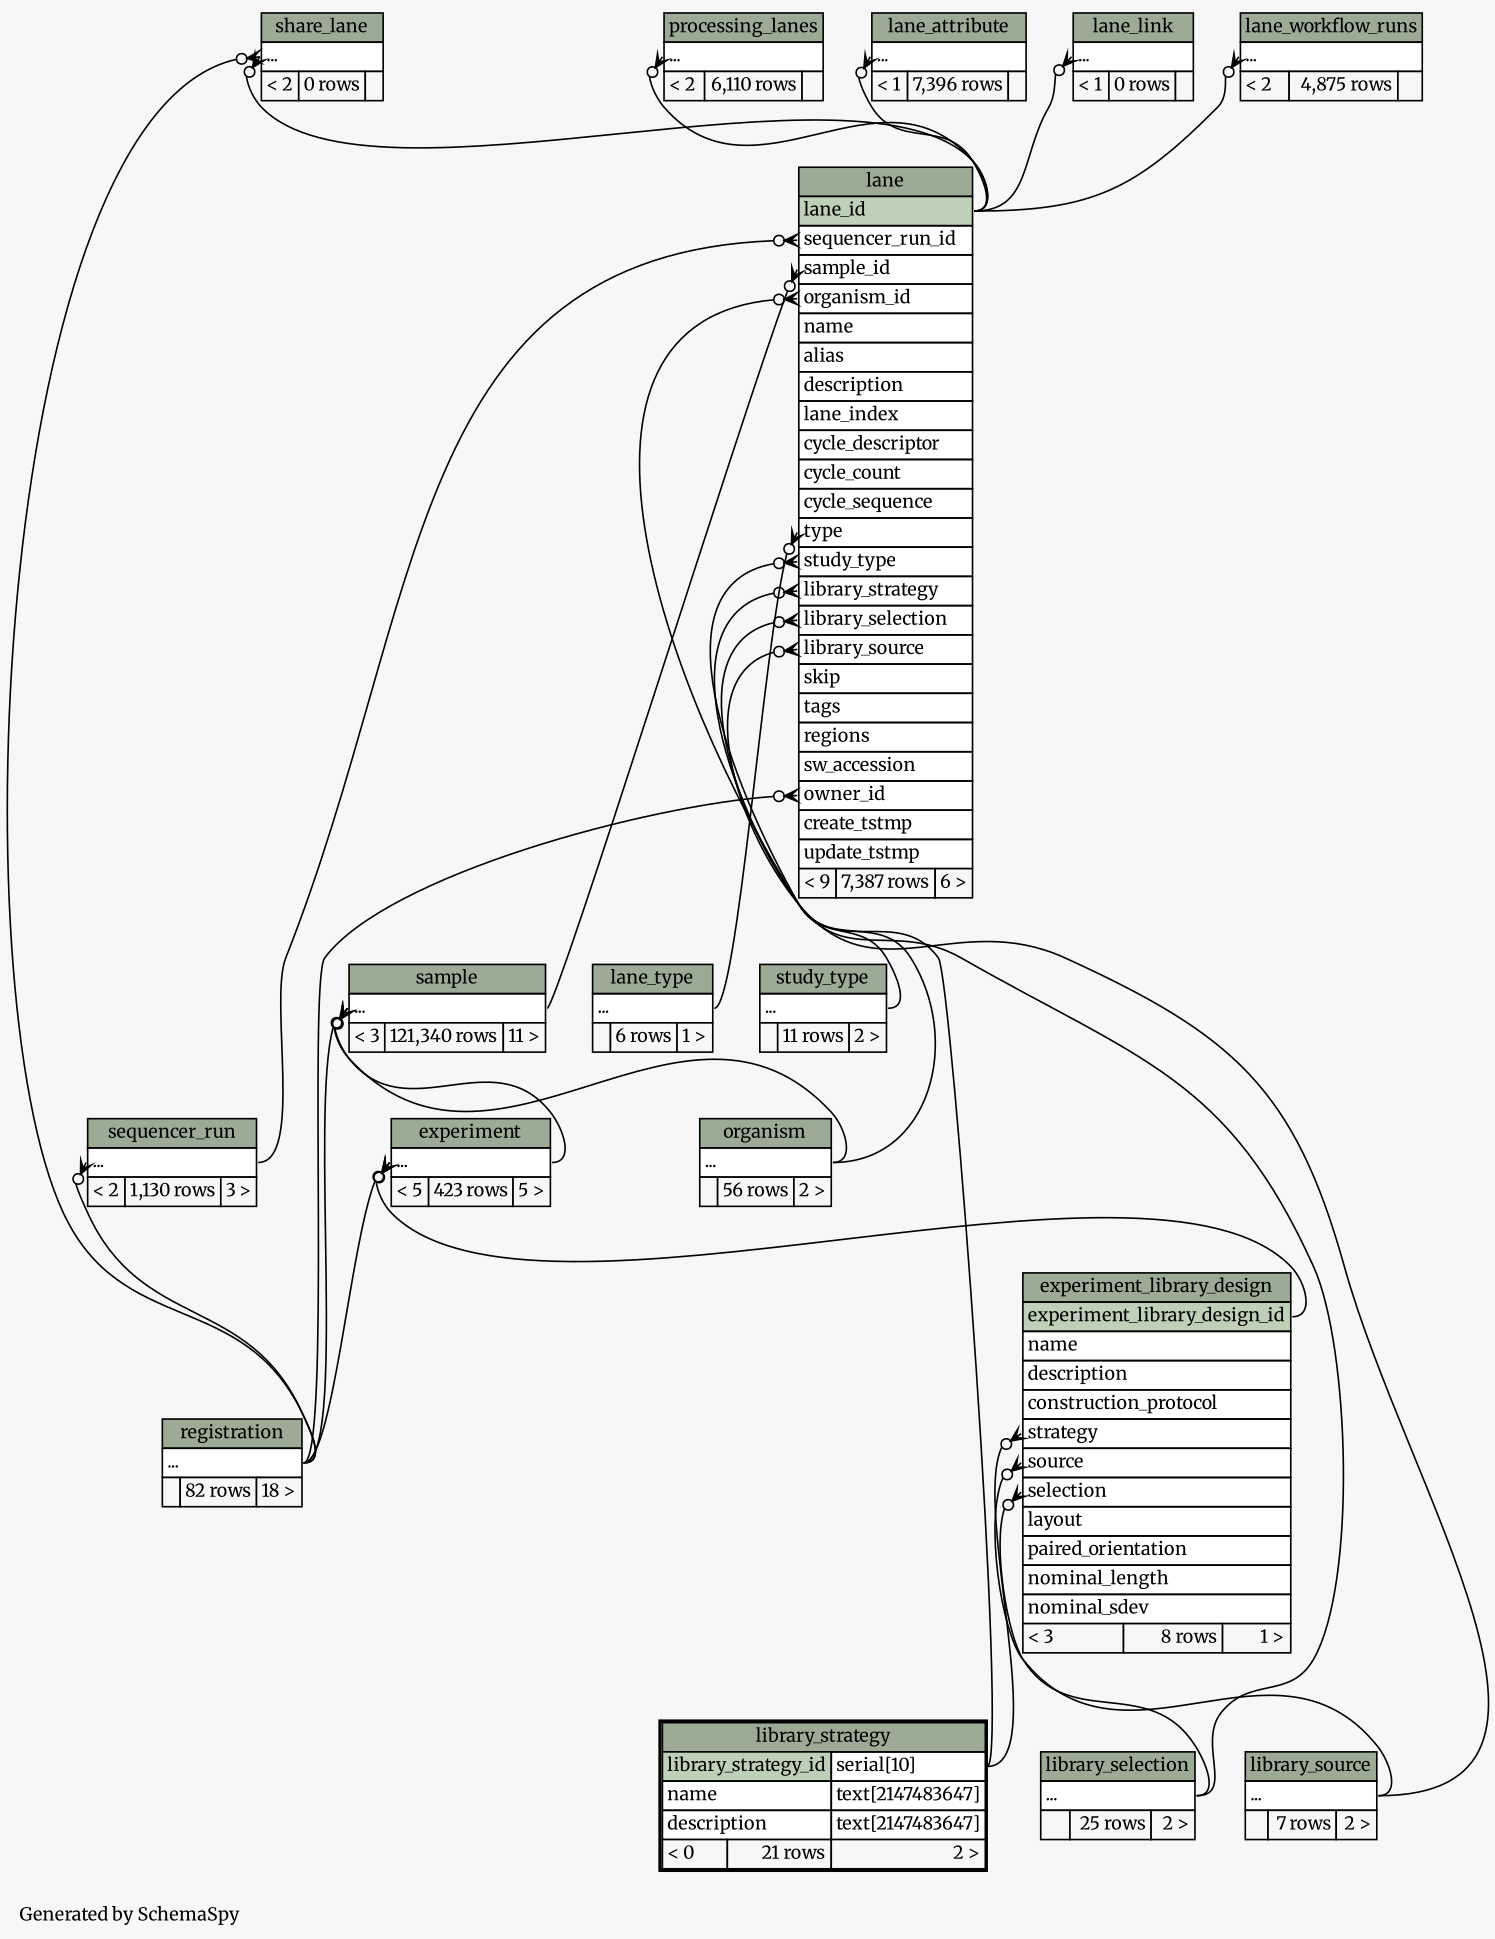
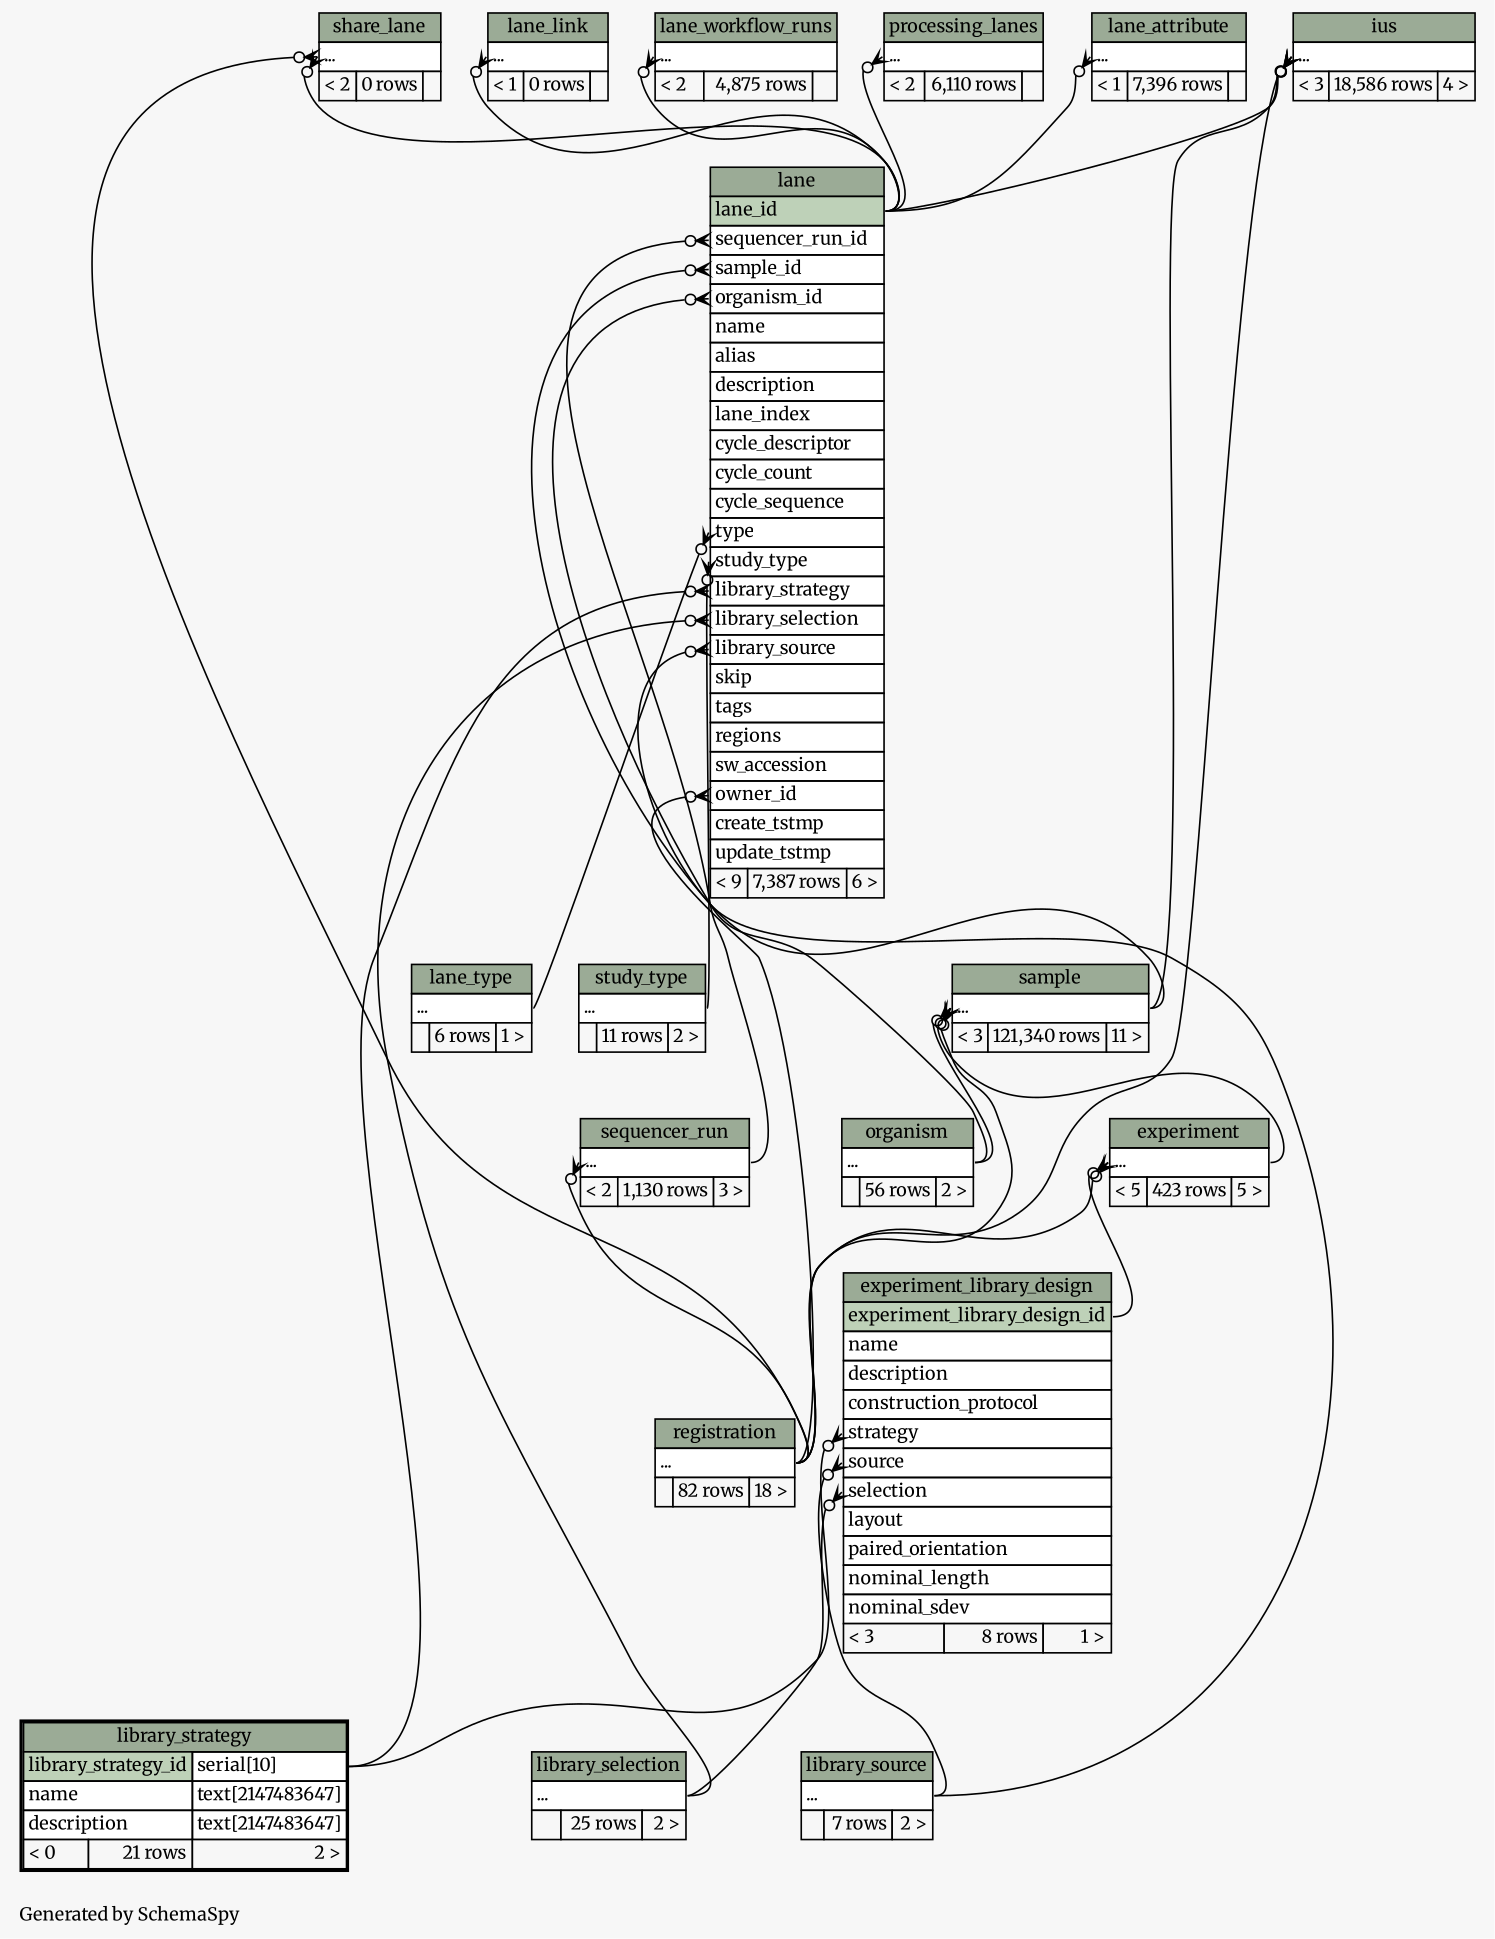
node "ius": added
